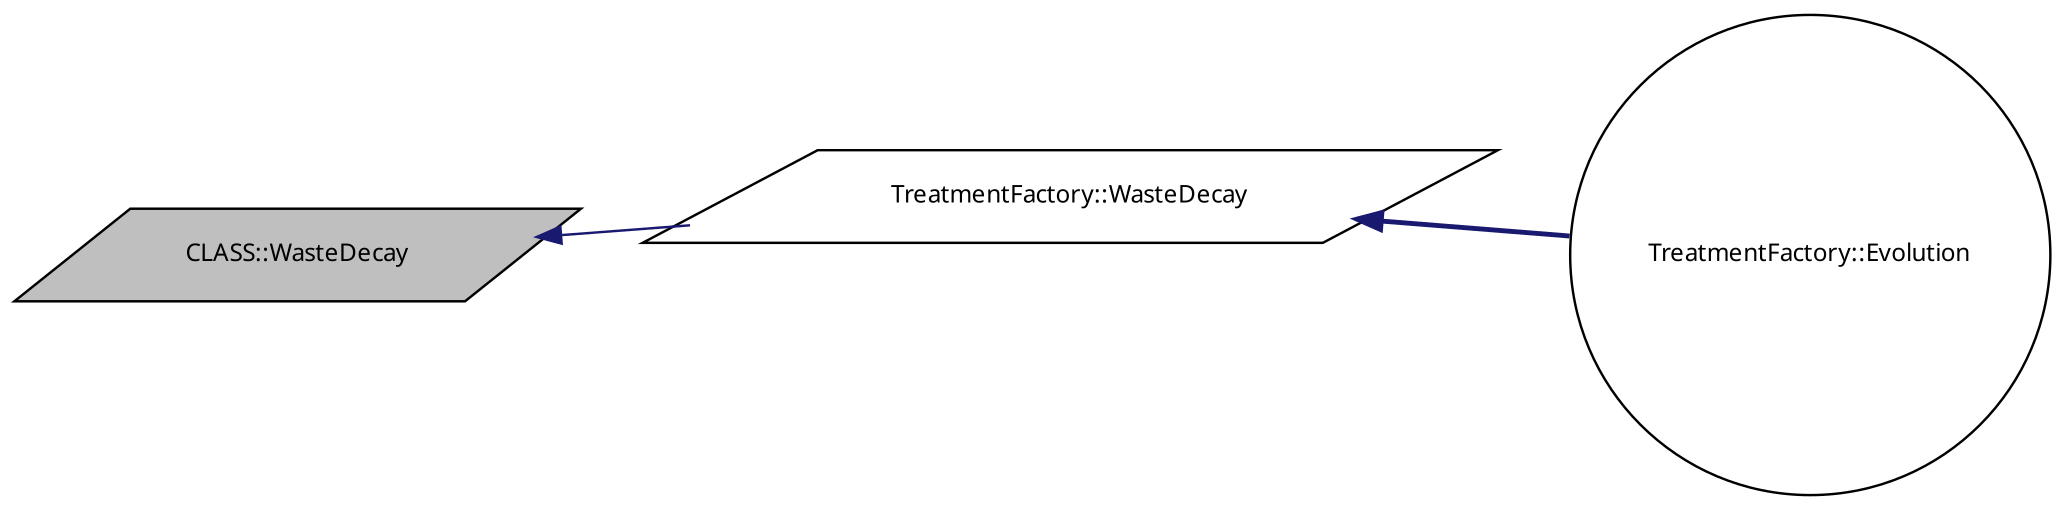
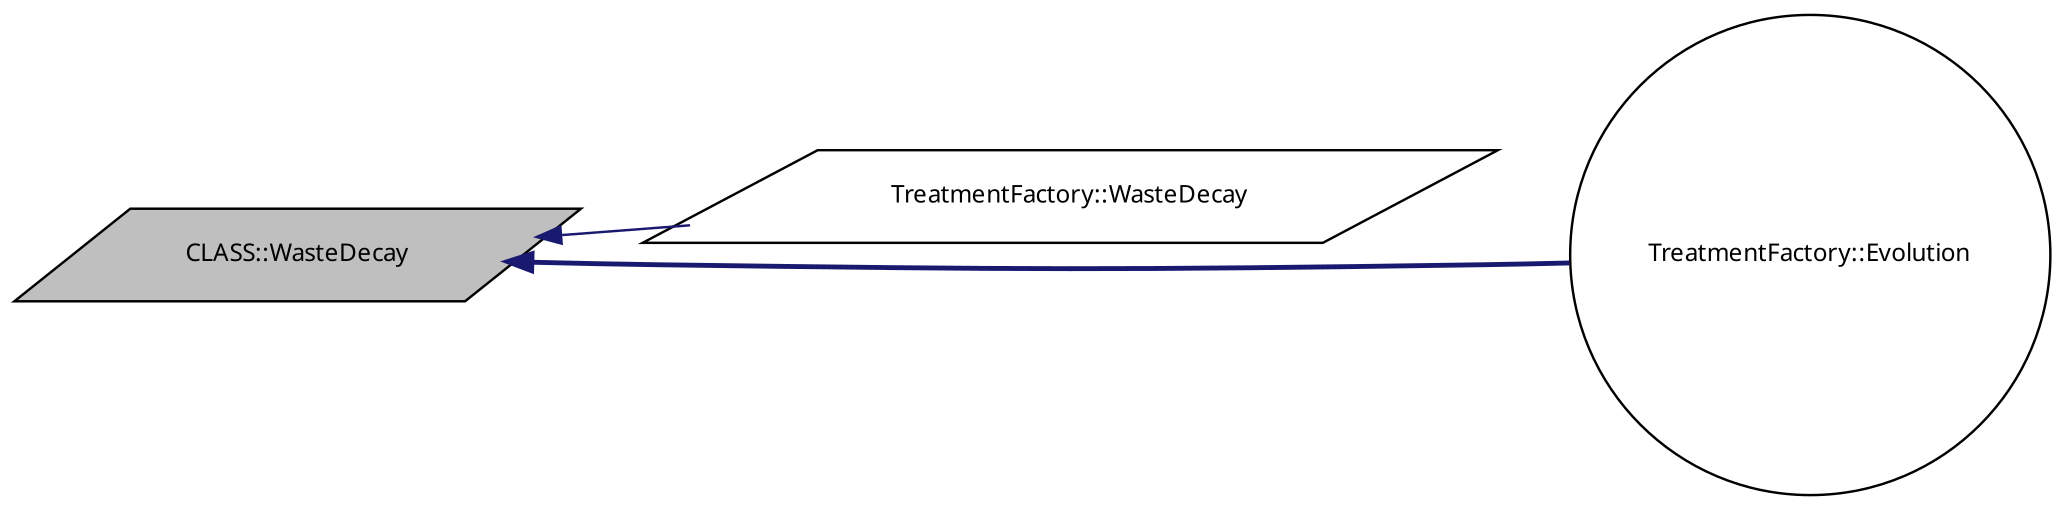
edge "TreatmentFactory::Evolution" -> "TreatmentFactory::WasteDecay": now "TreatmentFactory::Evolution" -> "CLASS::WasteDecay"
